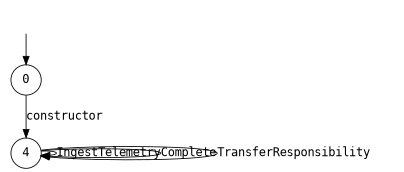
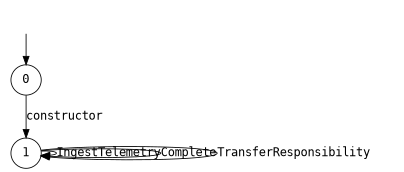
node "4": label "4" -> "1"
